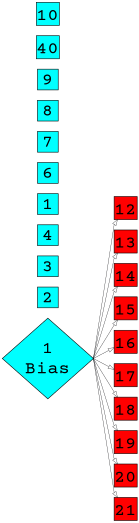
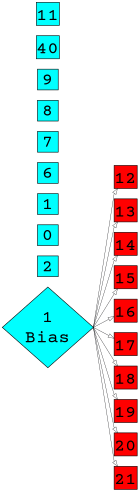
node "10": label "10" -> "11"
node "4": label "4" -> "0"
node "3": removed
